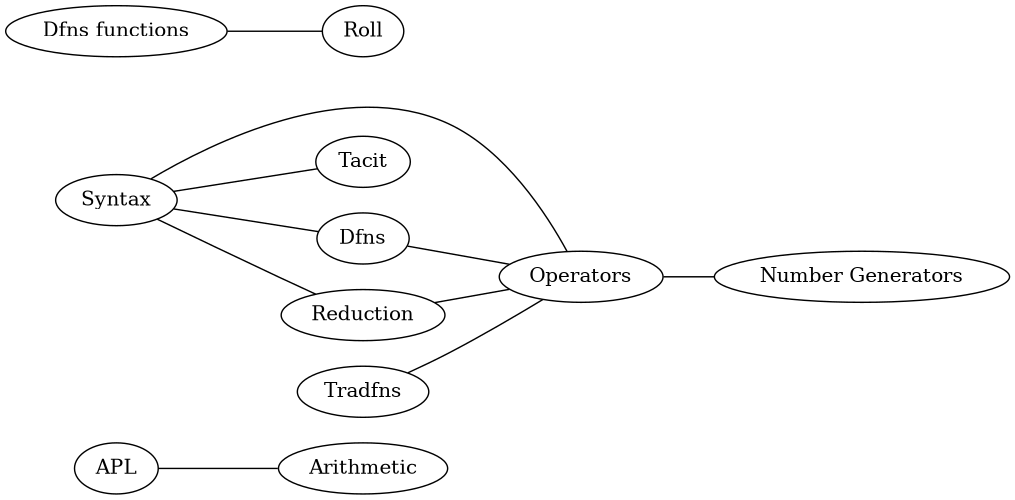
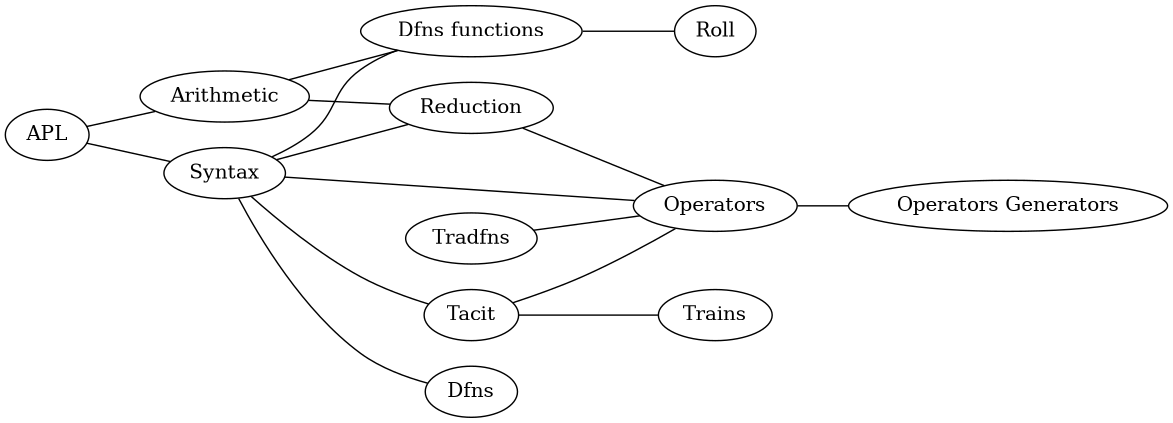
edge "Dfns functions" -- "Arithmetic": added
edge "Arithmetic" -- "Reduction": added
edge "Dfns functions" -- "Syntax": added
edge "APL" -- "Syntax": added
edge "Dfns" -- "Operators": now "Tacit" -- "Operators"
node "Number Generators": label "Number Generators" -> "Operators Generators"
node "Trains": added
